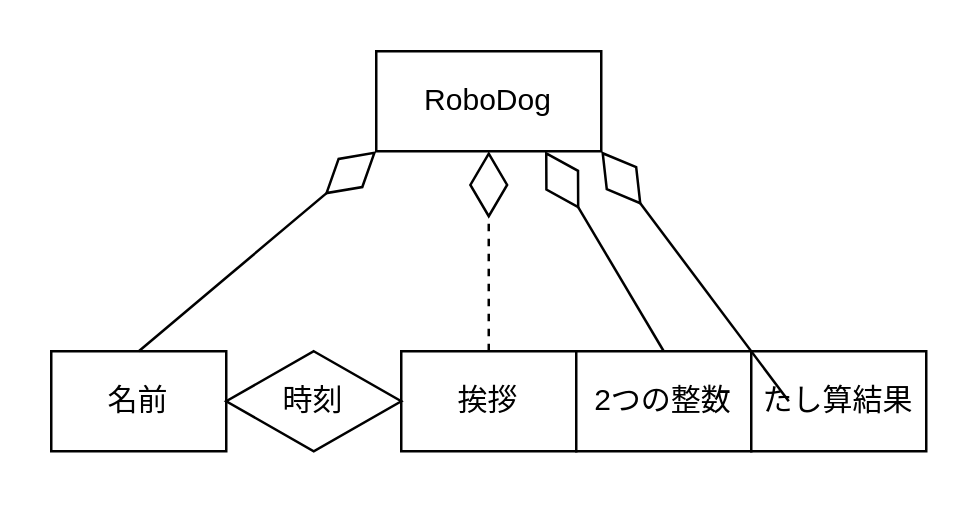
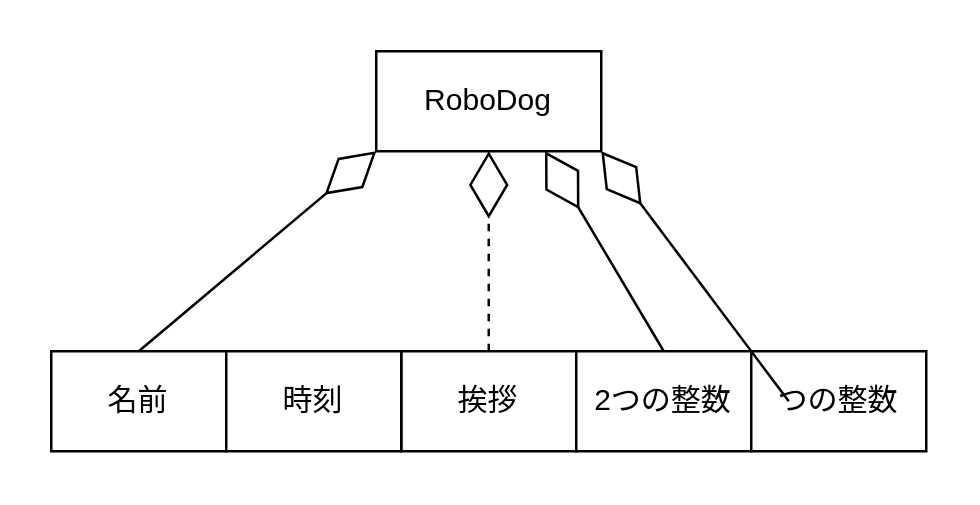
node "時刻": shape diamond -> rectangle
node "たし算結果": label "たし算結果" -> "つの整数"
